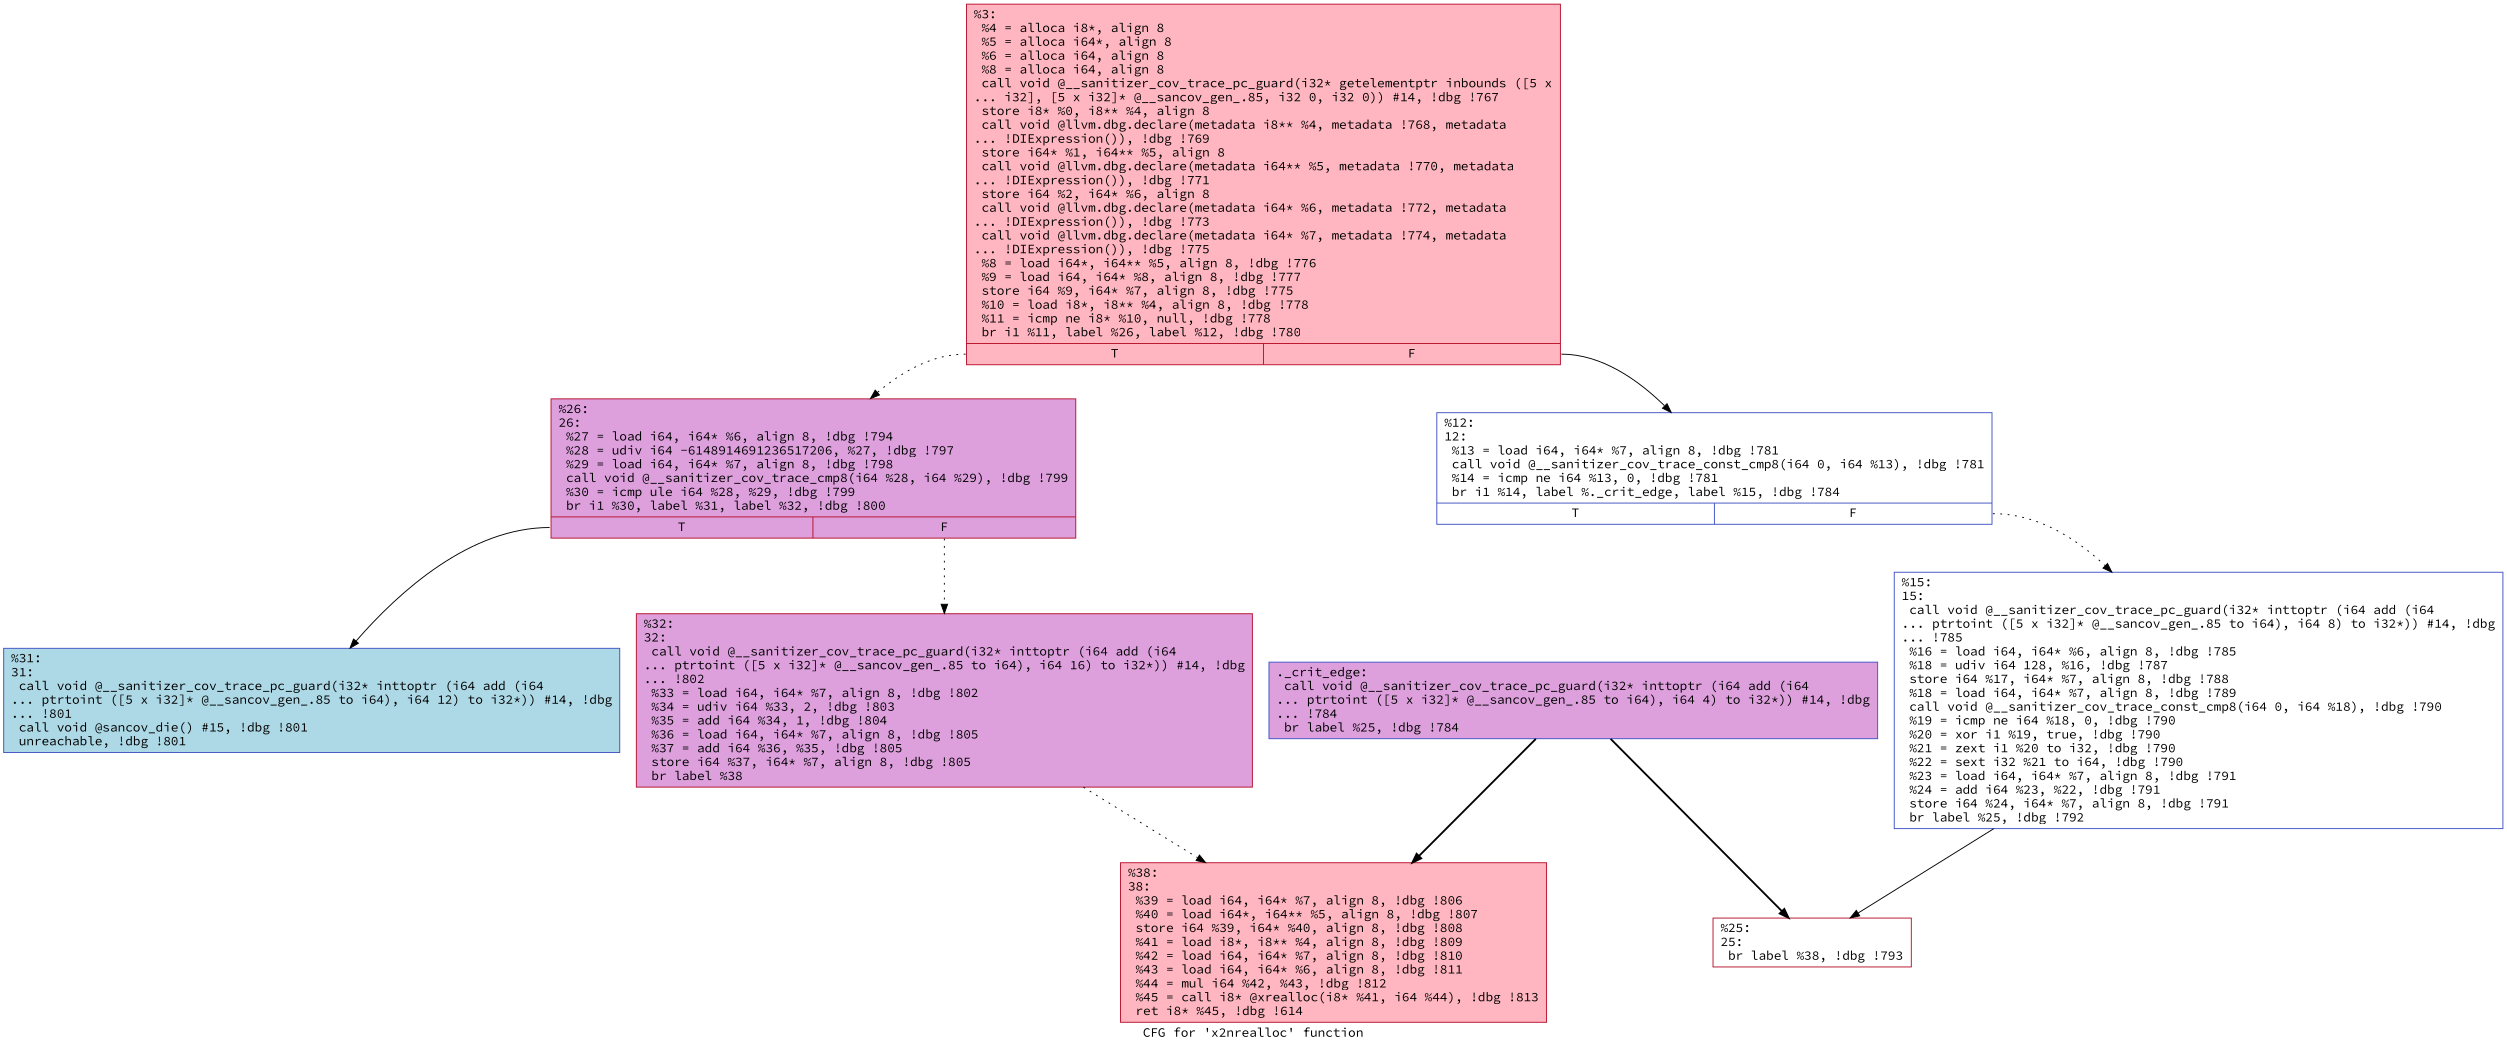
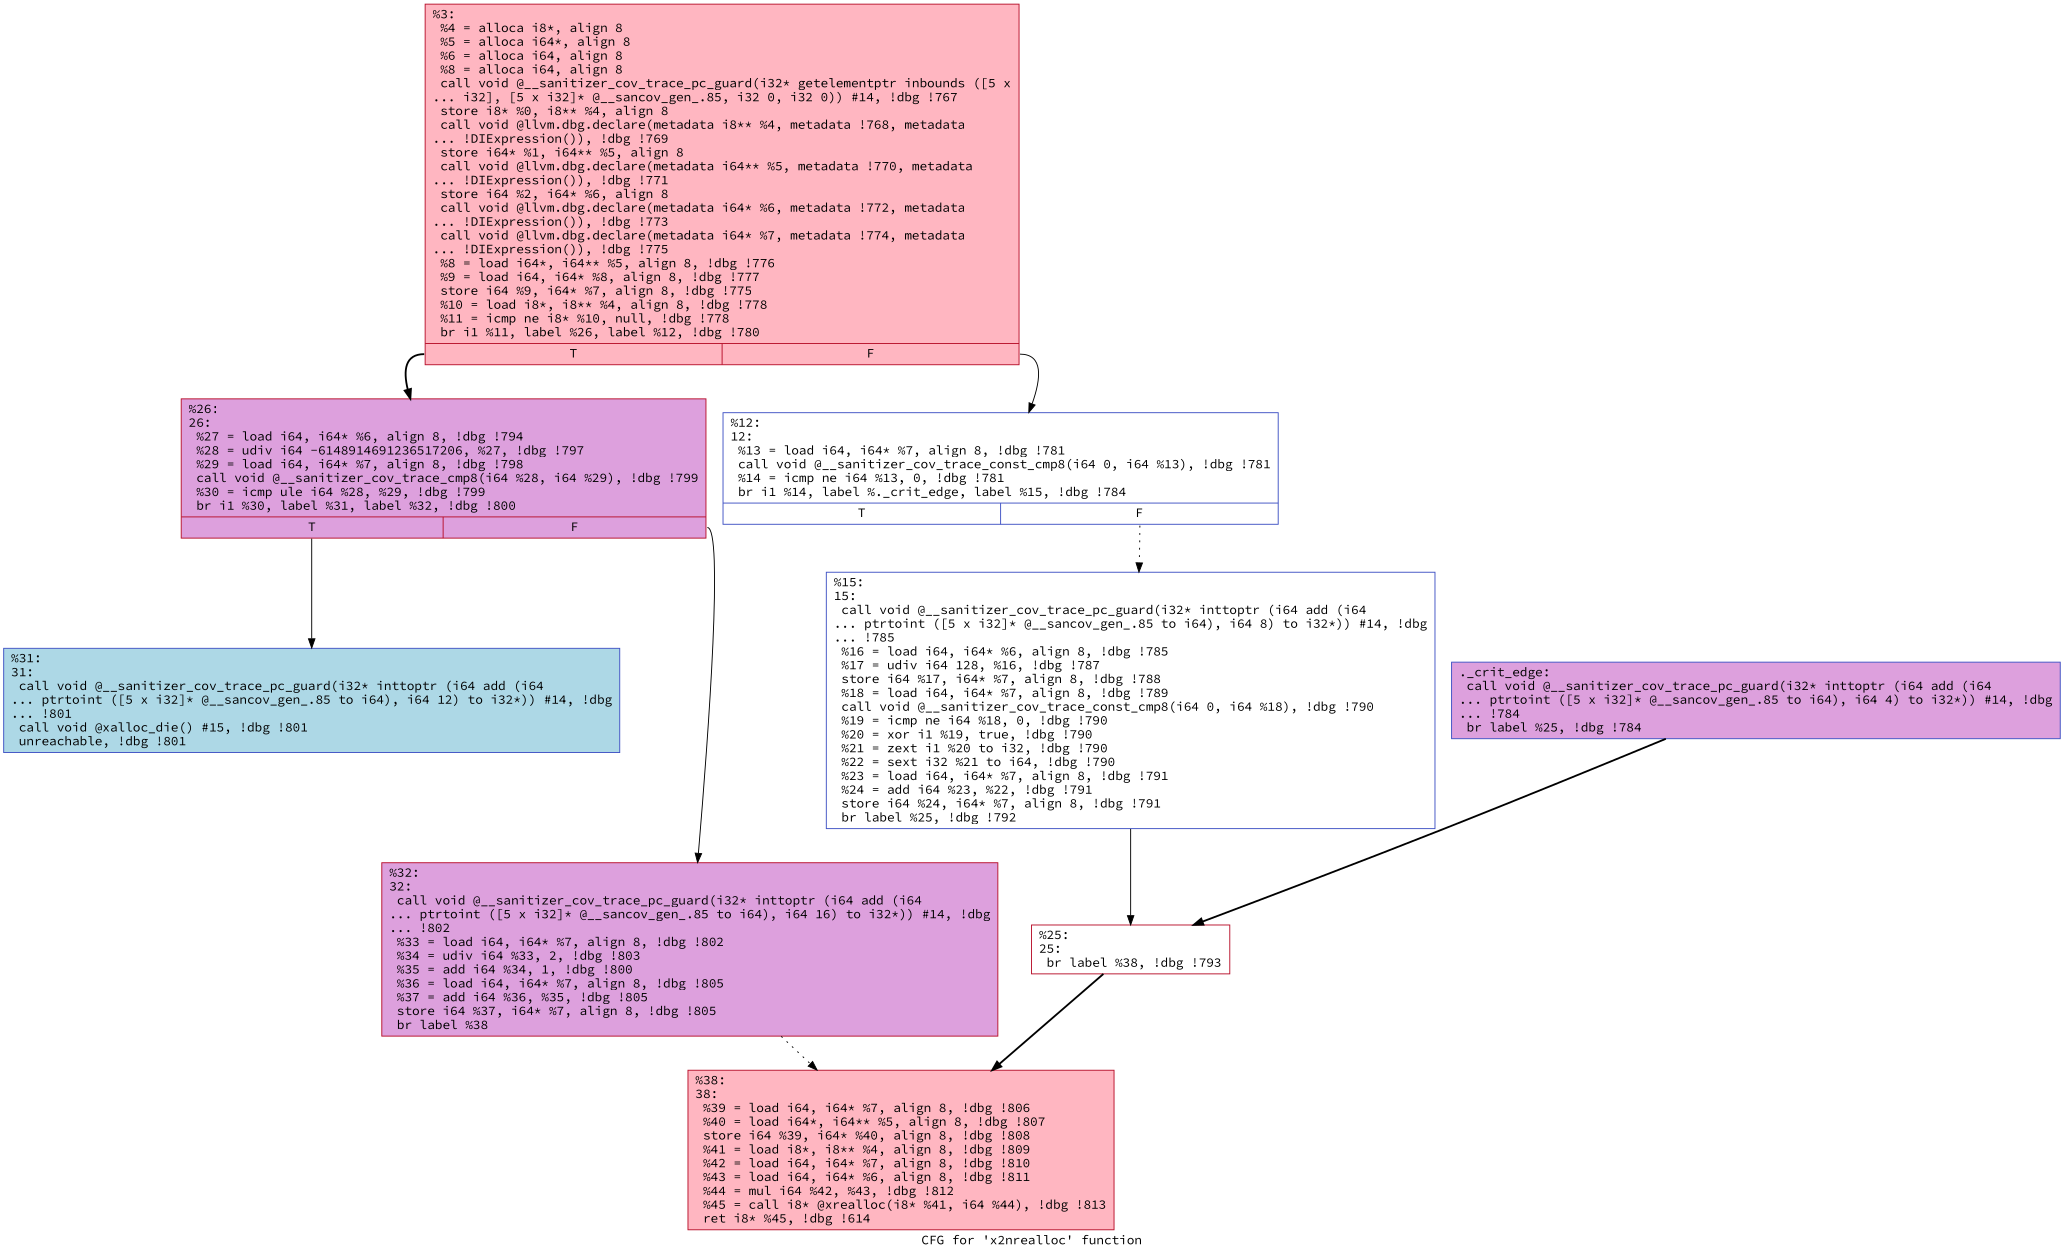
edge "%3:" -> "%26:": style dotted -> bold
edge "%26:" -> "%32:": style dotted -> solid
node "%15:": text "%18 = udiv i64 128, %16, !dbg !787" -> "%17 = udiv i64 128, %16, !dbg !787"
node "%32:": text "%35 = add i64 %34, 1, !dbg !804" -> "%35 = add i64 %34, 1, !dbg !800"
node "%31:": text "call void @sancov_die() #15, !dbg !801" -> "call void @xalloc_die() #15, !dbg !801"
edge "._crit_edge:" -> "%38:": now "%25:" -> "%38:"
